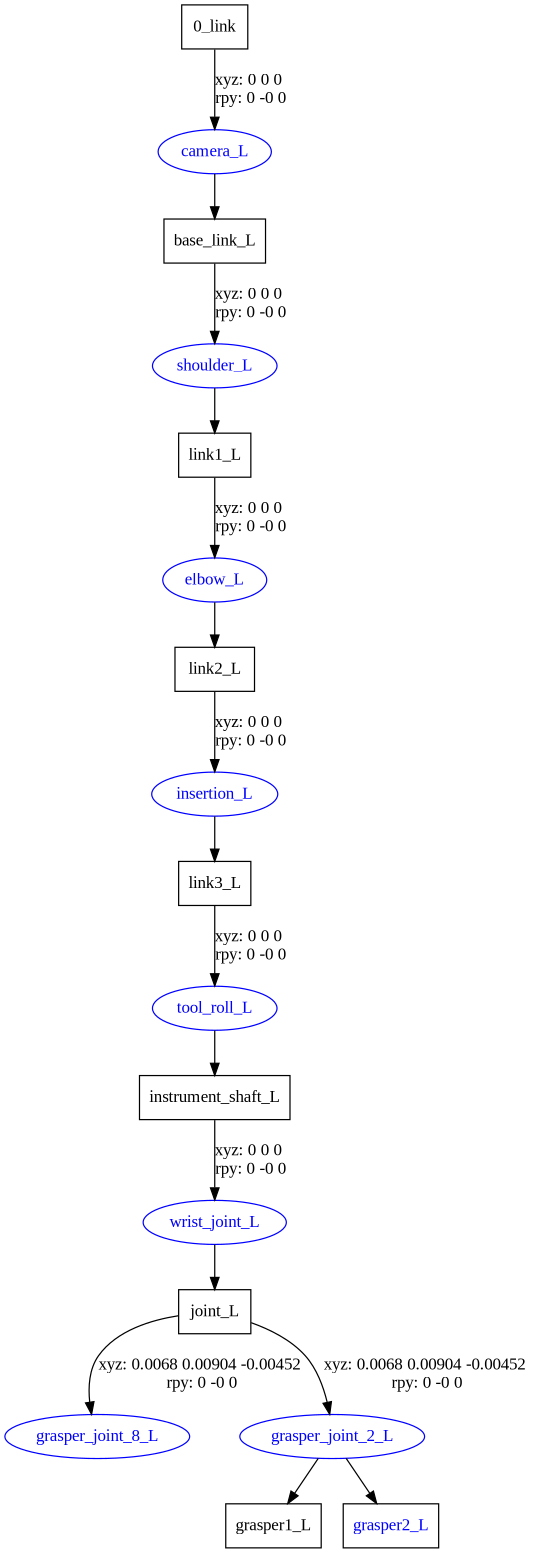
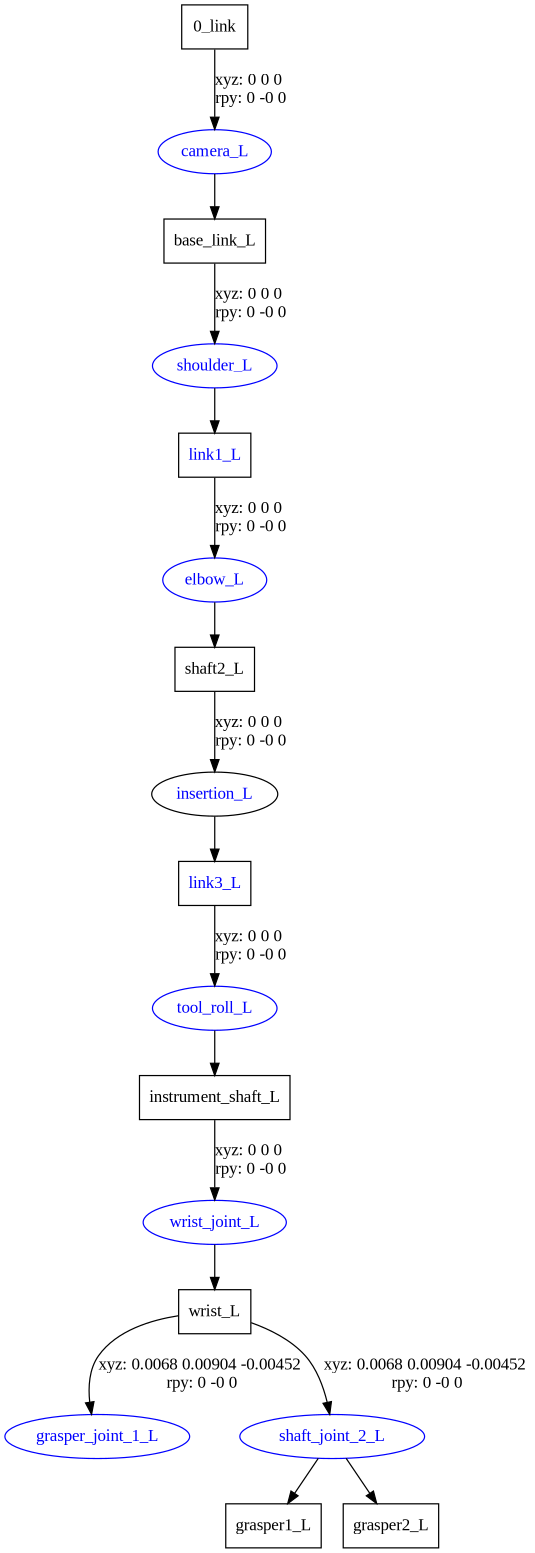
node "link1_L": fontcolor black -> blue
node "link2_L": label "link2_L" -> "shaft2_L"
node "insertion_L": color blue -> black
node "link3_L": fontcolor black -> blue
node "joint_L": label "joint_L" -> "wrist_L"
node "grasper_joint_8_L": label "grasper_joint_8_L" -> "grasper_joint_1_L"
node "grasper_joint_2_L": label "grasper_joint_2_L" -> "shaft_joint_2_L"
node "grasper2_L": fontcolor blue -> black
